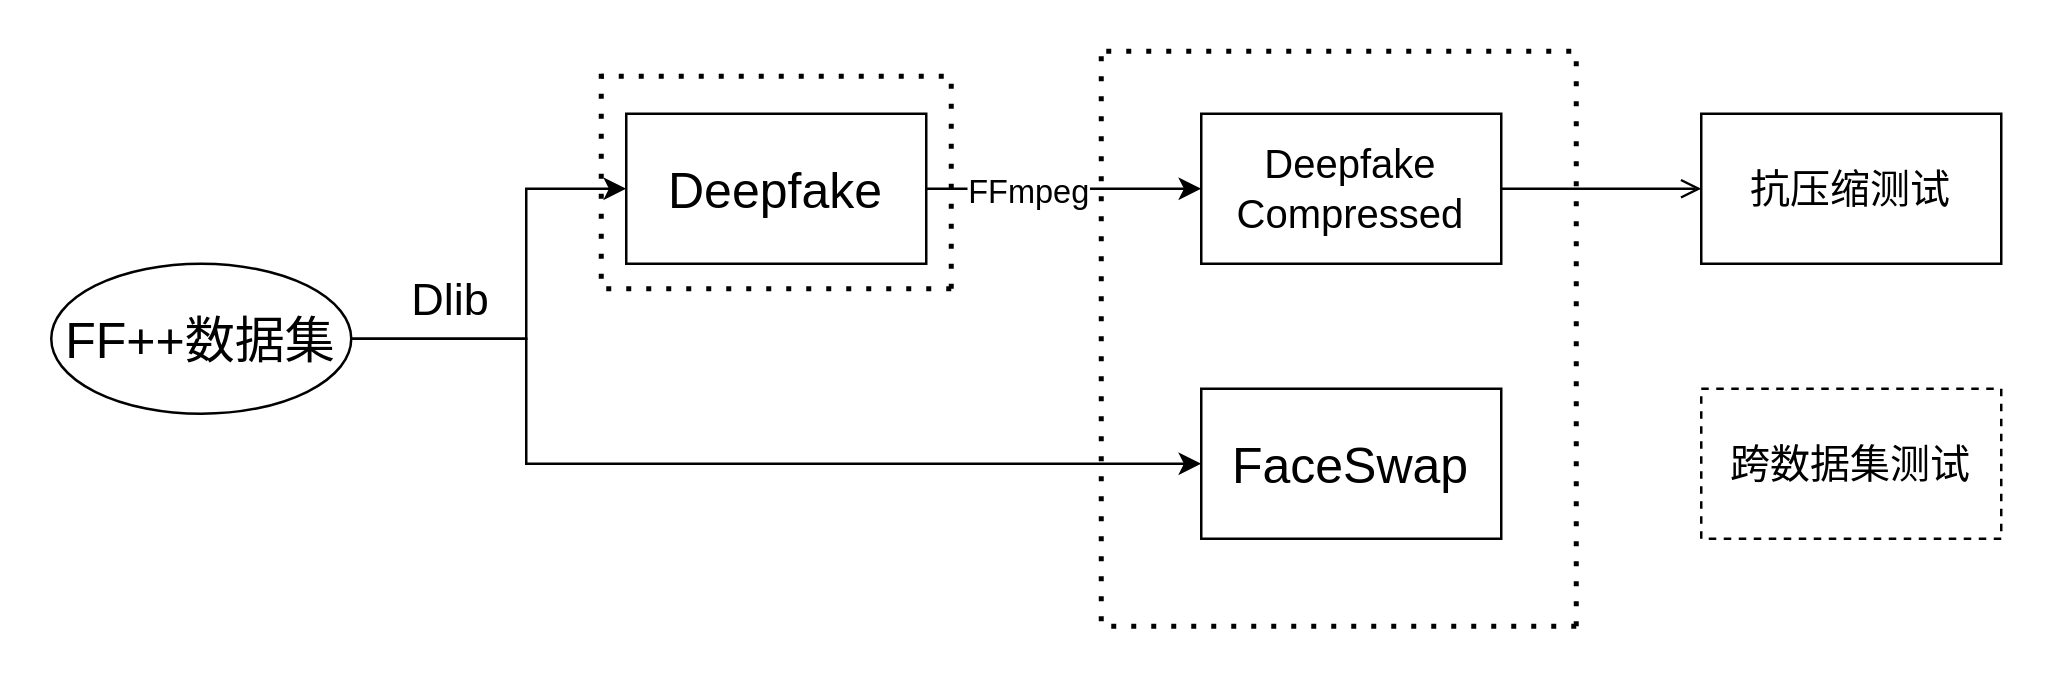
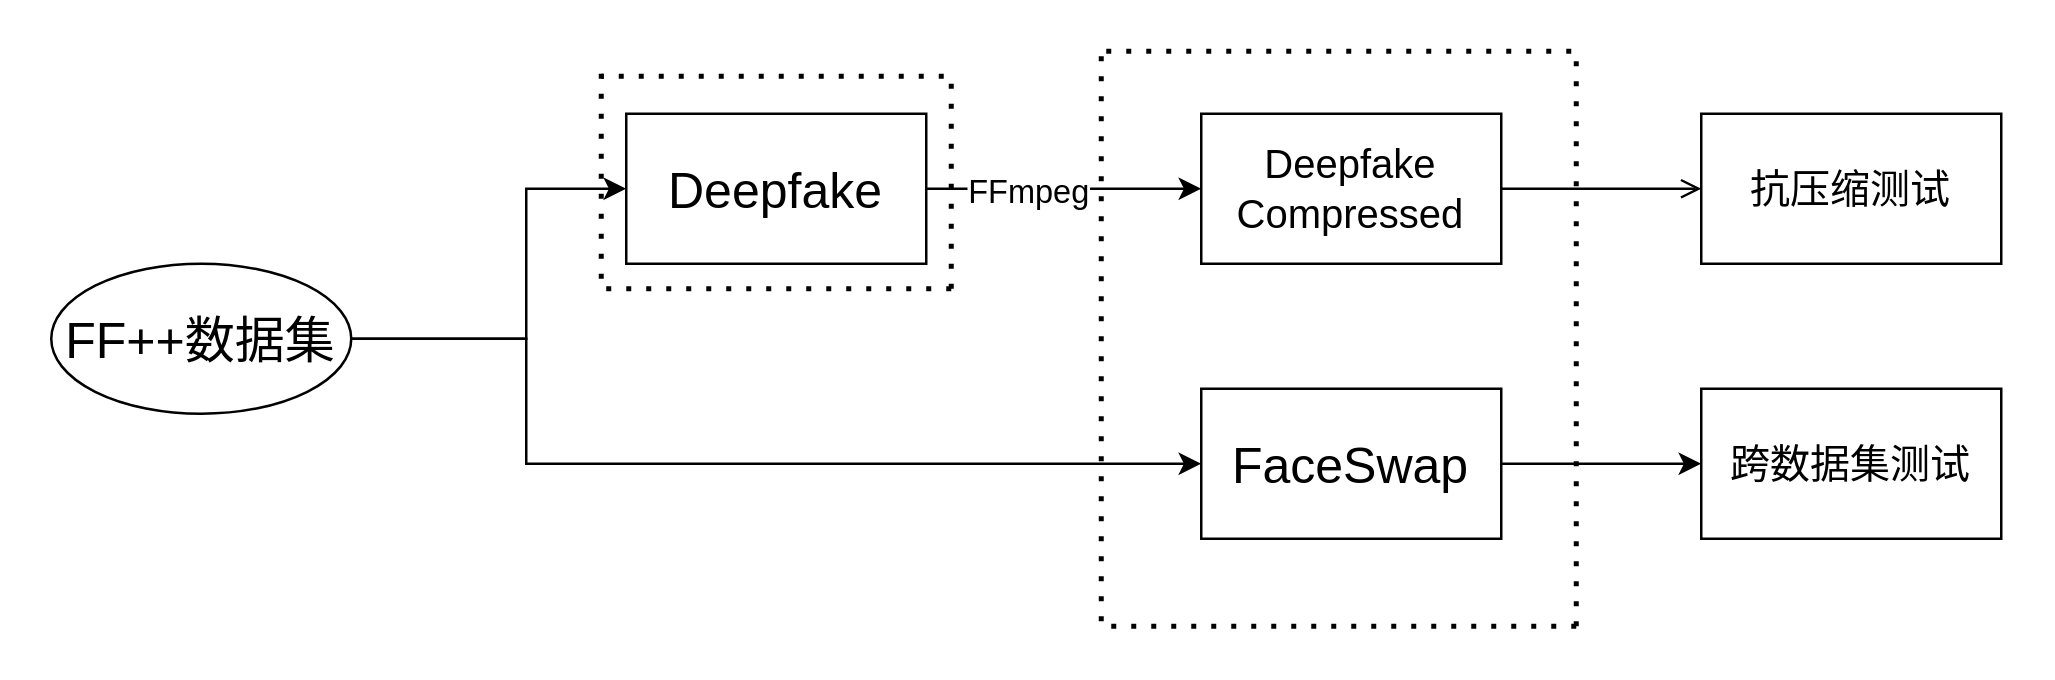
node "Dlib": removed
edge "FaceSwap" -> "跨数据集测试": added
node "跨数据集测试": style dashed -> solid
